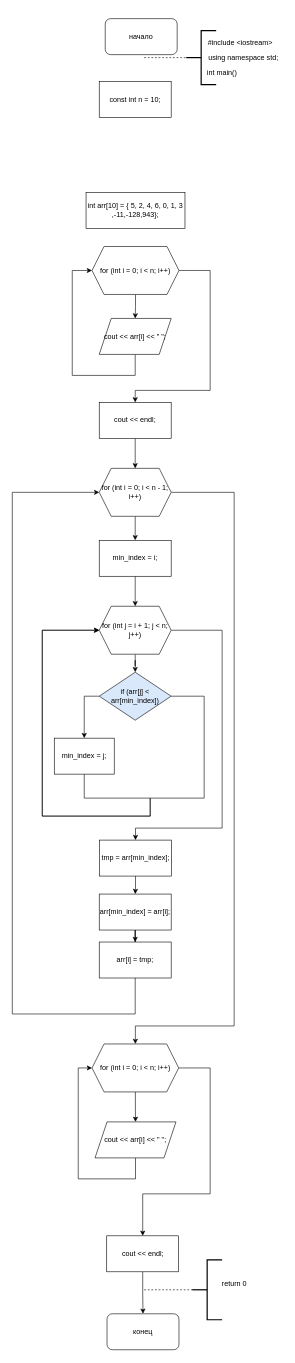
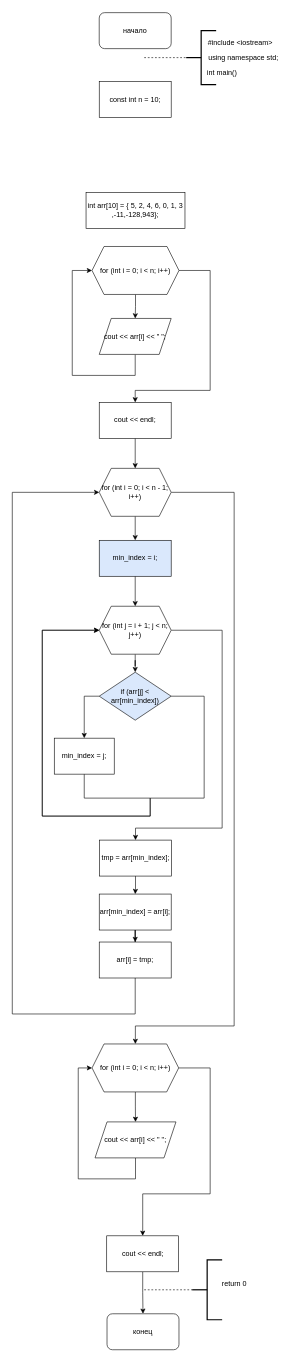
node "начало": moved (141, 36) -> (135, 30)
node "min_index = i;": fillcolor #ffffff -> #dae8fc
